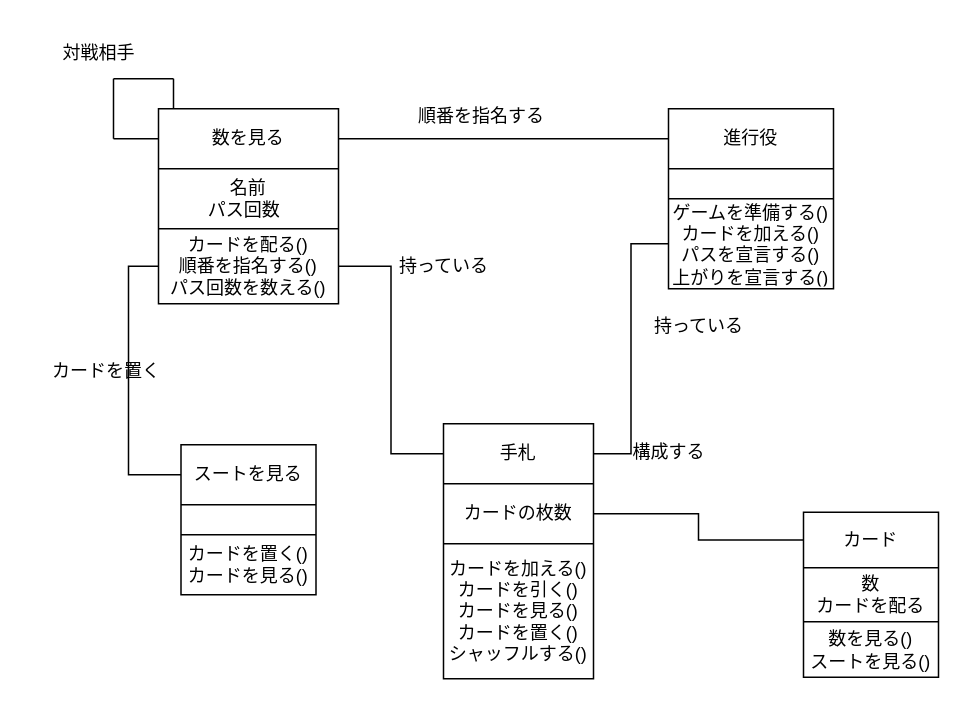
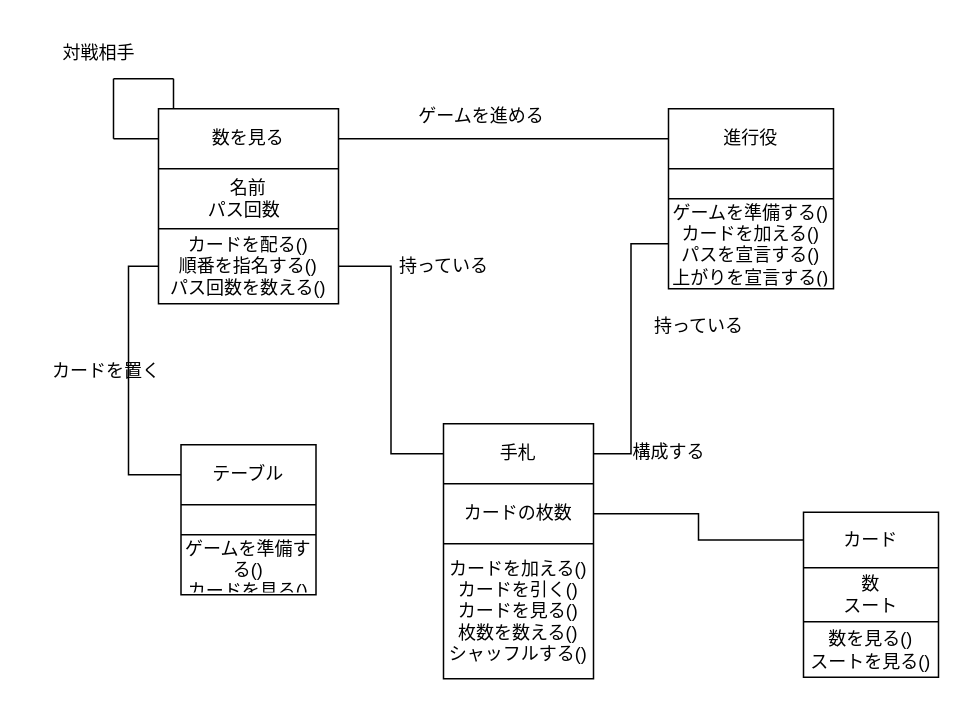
node "順番を指名する": label "順番を指名する" -> "ゲームを進める"
node "スートを見る": label "スートを見る" -> "テーブル"
node "カードを置く() カードを見る()": label "カードを置く() カードを見る()" -> "ゲームを準備する() カードを見る()"
node "数 カードを配る": label "数 カードを配る" -> "数 スート"
node "カードを加える() カードを引く() カードを見る() カードを置く() シャッフルする()": label "カードを加える() カードを引く() カードを見る() カードを置く() シャッフルする()" -> "カードを加える() カードを引く() カードを見る() 枚数を数える() シャッフルする()"
